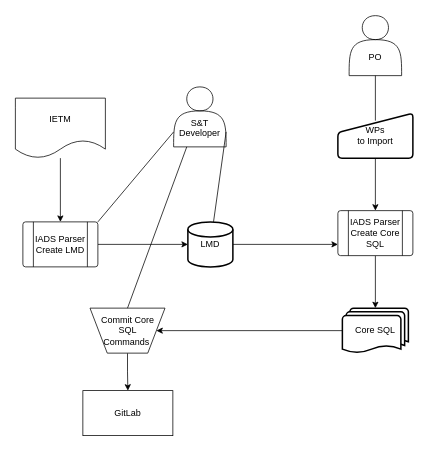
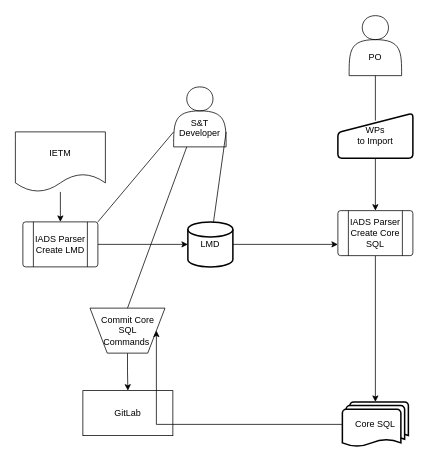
node "IETM": moved (60, 128) -> (60, 162)
node "Core SQL": moved (375, 330) -> (375, 424)
